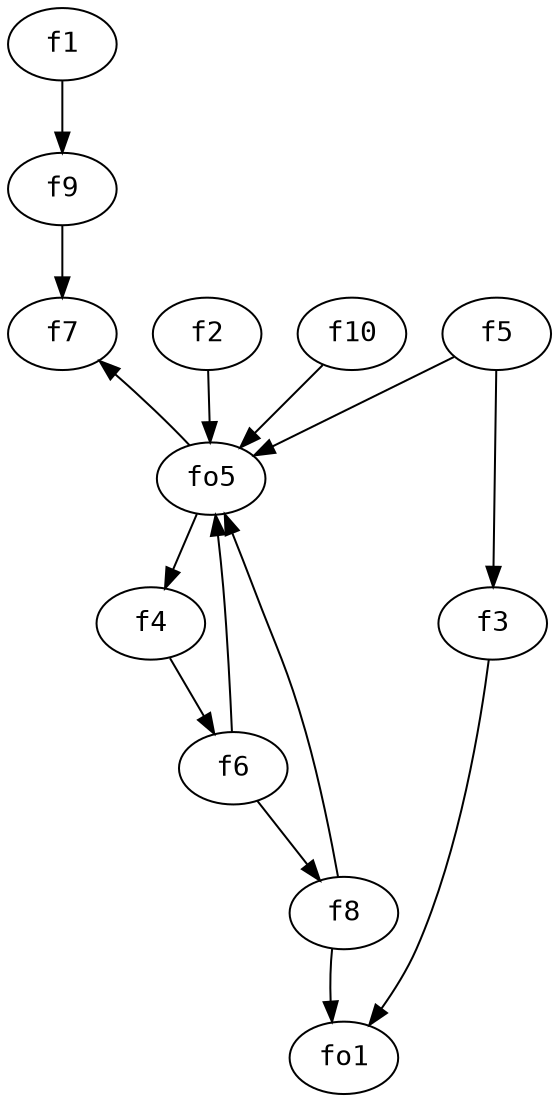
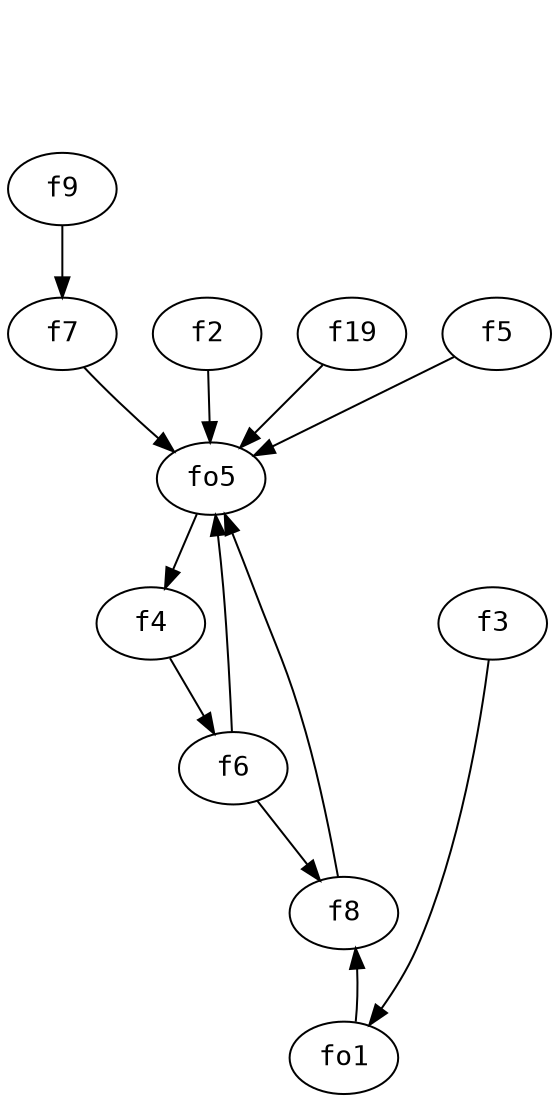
node "f1": removed
node "f10": label "f10" -> "f19"
edge "fo5" -> "f7": reversed
edge "f5" -> "f3": removed
edge "f8" -> "fo1": reversed
